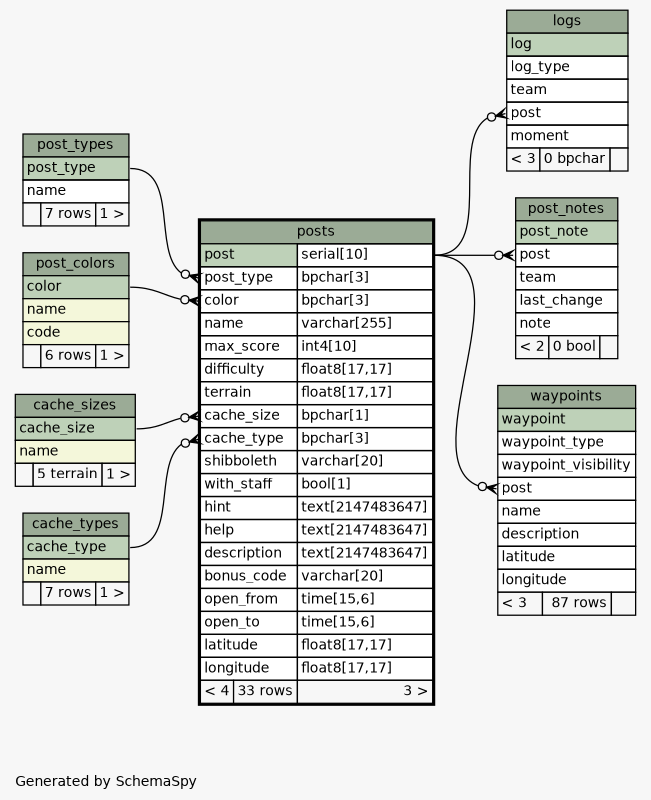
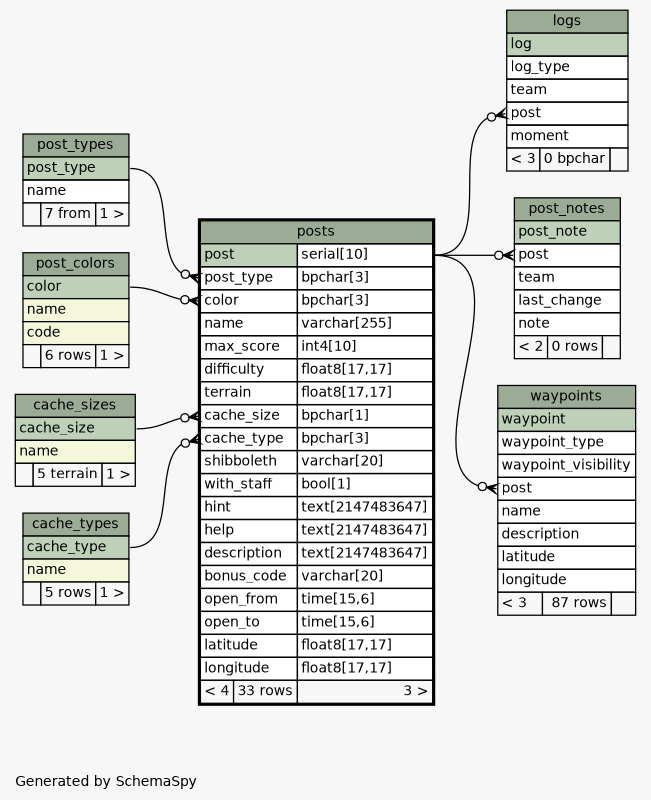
node "post_types": text "7 rows" -> "7 from"
node "post_notes": text "0 bool" -> "0 rows"
node "cache_types": text "7 rows" -> "5 rows"
